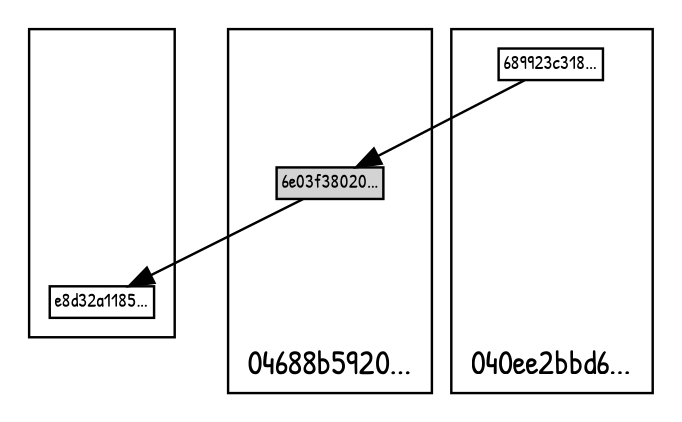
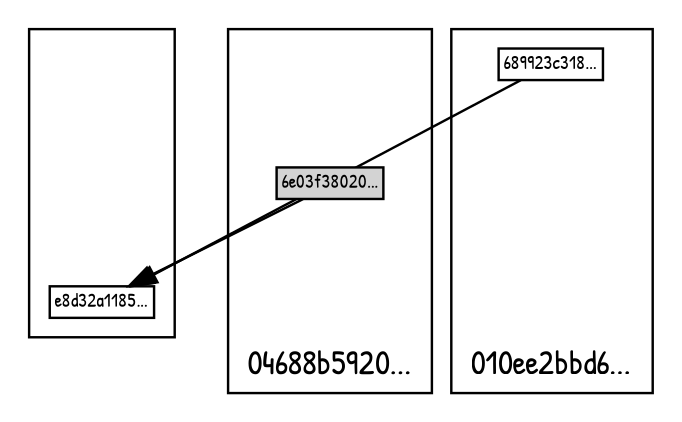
edge "689923c318..." -> "6e03f38020...": now "689923c318..." -> "e8d32a1185..."
cluster "040ee2bbd6...": label "040ee2bbd6..." -> "010ee2bbd6..."
